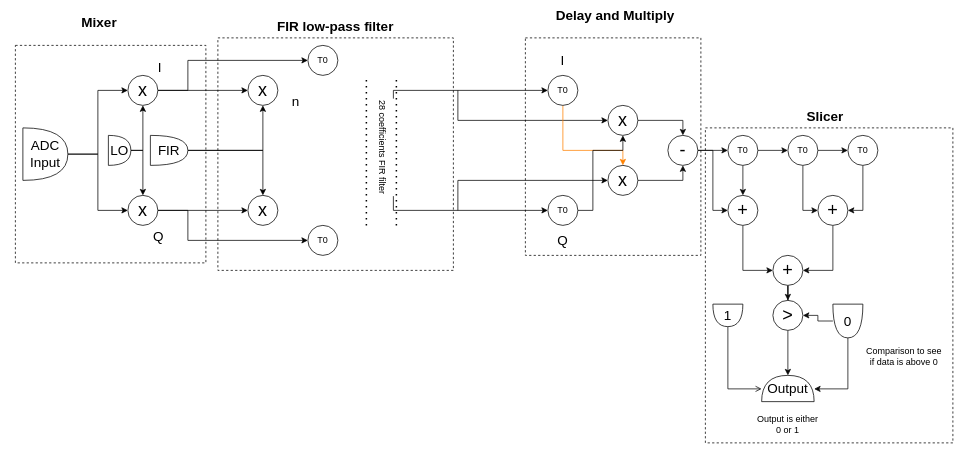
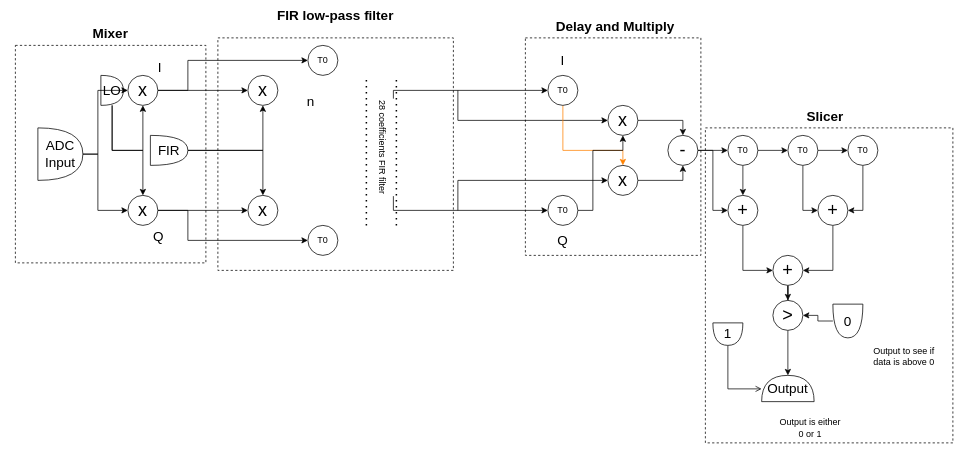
node "Delay and Multiply": moved (615, 15) -> (615, 27)
node "Mixer": moved (99, 23) -> (111, 34)
node "FIR low-pass filter": moved (336, 27) -> (336, 15)
node "n": moved (296, 102) -> (311, 102)
node "LO": moved (120, 150) -> (112, 90)
node "ADC Input": moved (45, 154) -> (60, 154)
node "1": moved (728, 315) -> (728, 334)
node "Comparison to see if data is above 0": label "Comparison to see if data is above 0" -> "Output to see if data is above 0"
edge "0" -> "Output": removed
node "Output is either 0 or 1": moved (788, 424) -> (810, 428)
